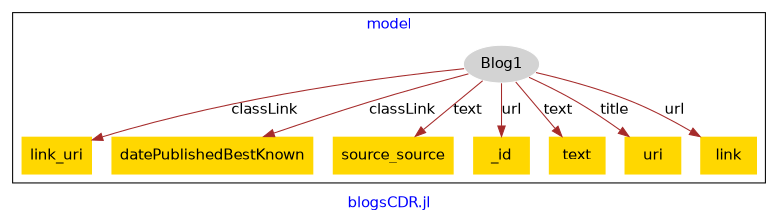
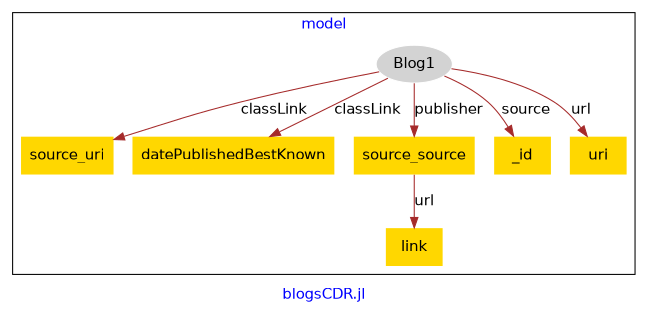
edge "Blog1" -> "link": now "source_source" -> "link"
edge "Blog1" -> "source_source": label "text" -> "publisher"
edge "Blog1" -> "_id": label "url" -> "source"
edge "Blog1" -> "uri": label "title" -> "url"
node "link_uri": label "link_uri" -> "source_uri"
node "text": removed
